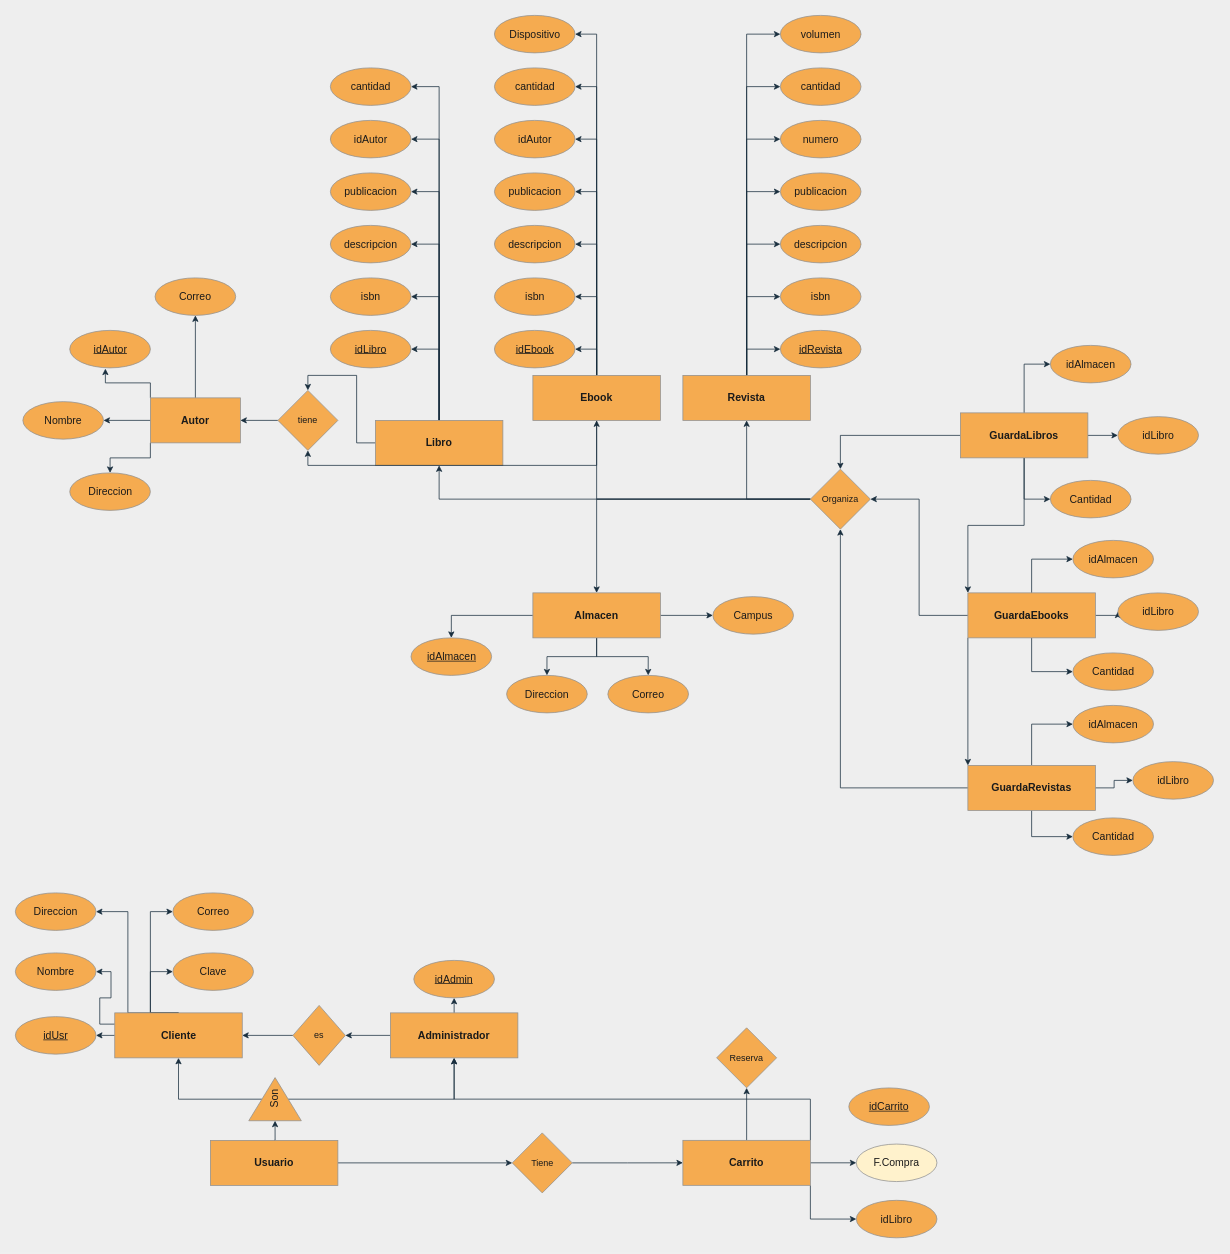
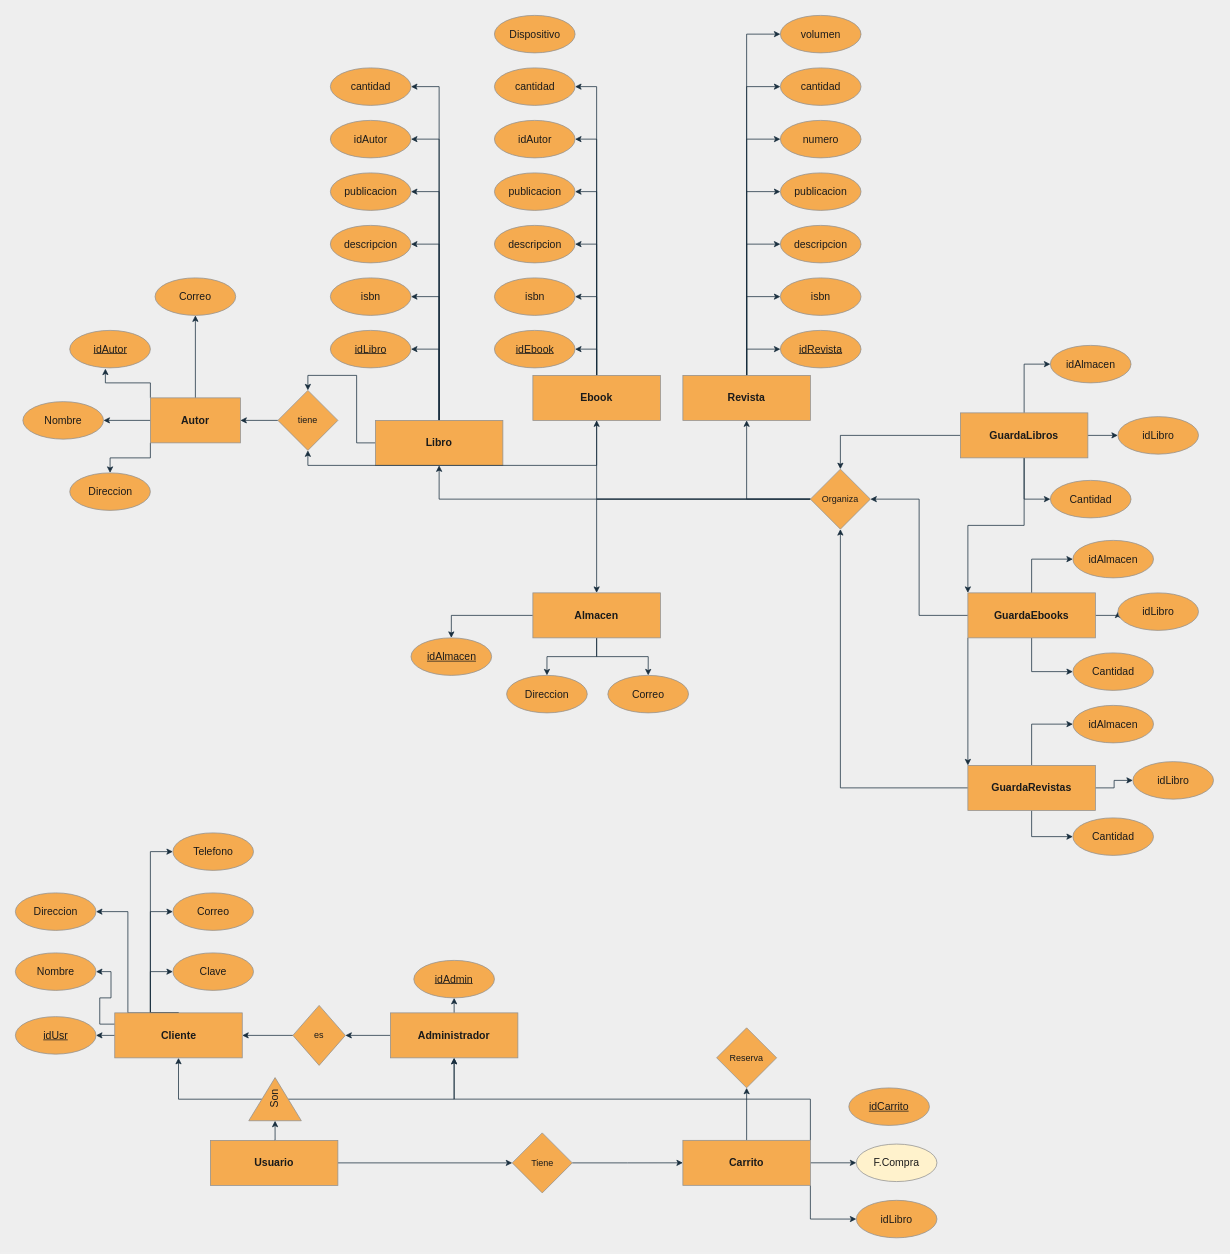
edge "Ebook" -> "Dispositivo": removed
edge "Almacen" -> "Campus": removed
node "Campus": removed
node "Telefono": added
edge "Cliente" -> "Telefono": added
